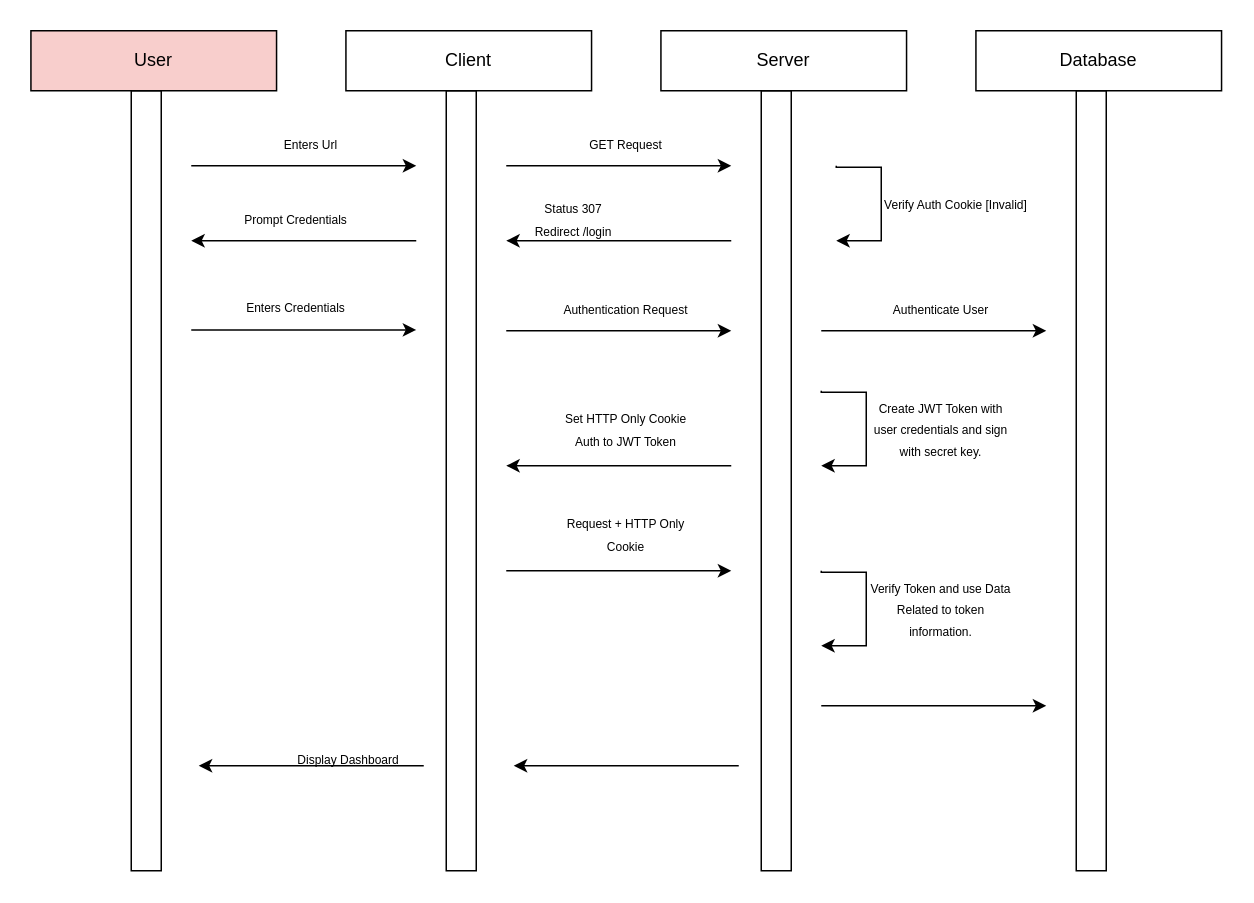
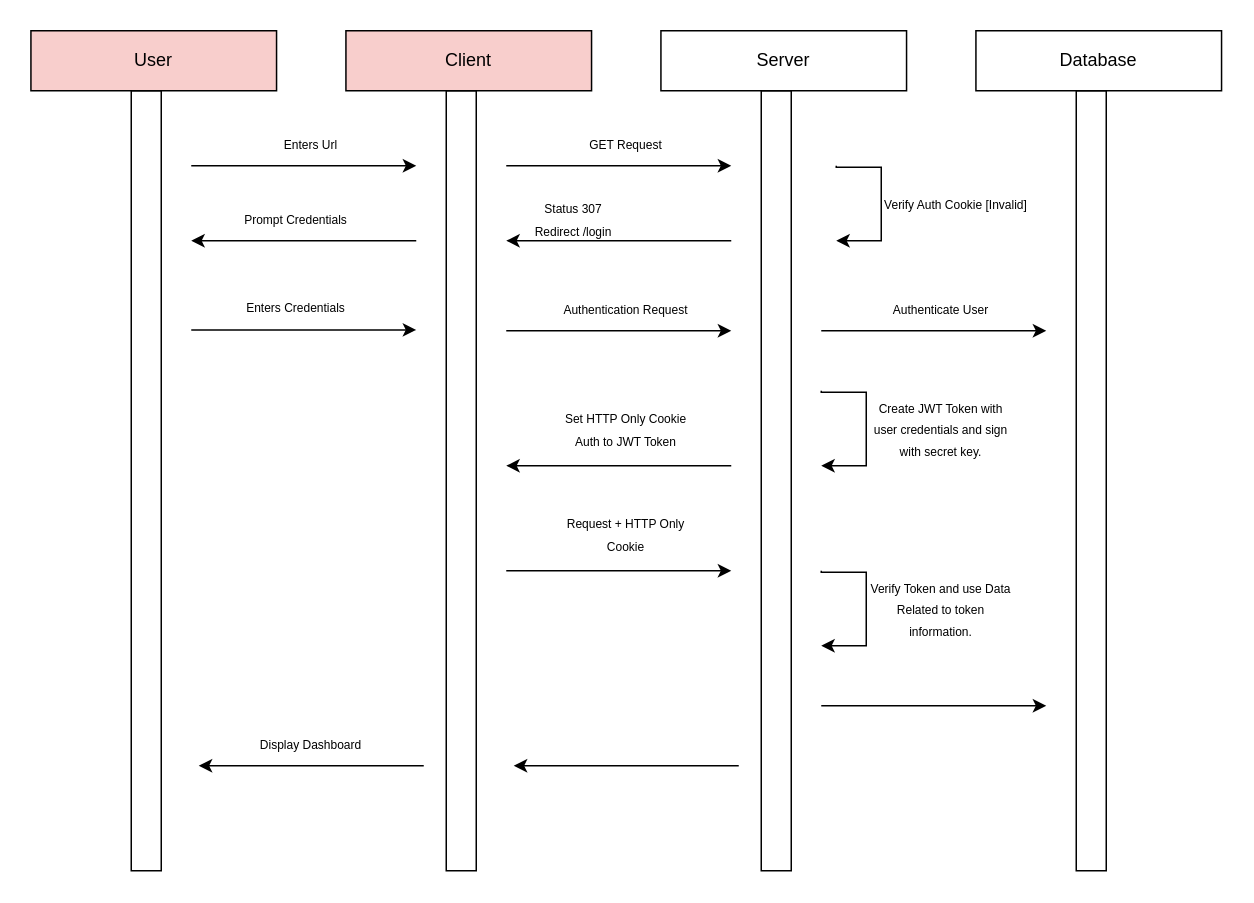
node "Client": fillcolor #ffffff -> #f8cecc
node "Display Dashboard": moved (349, 758) -> (311, 743)
